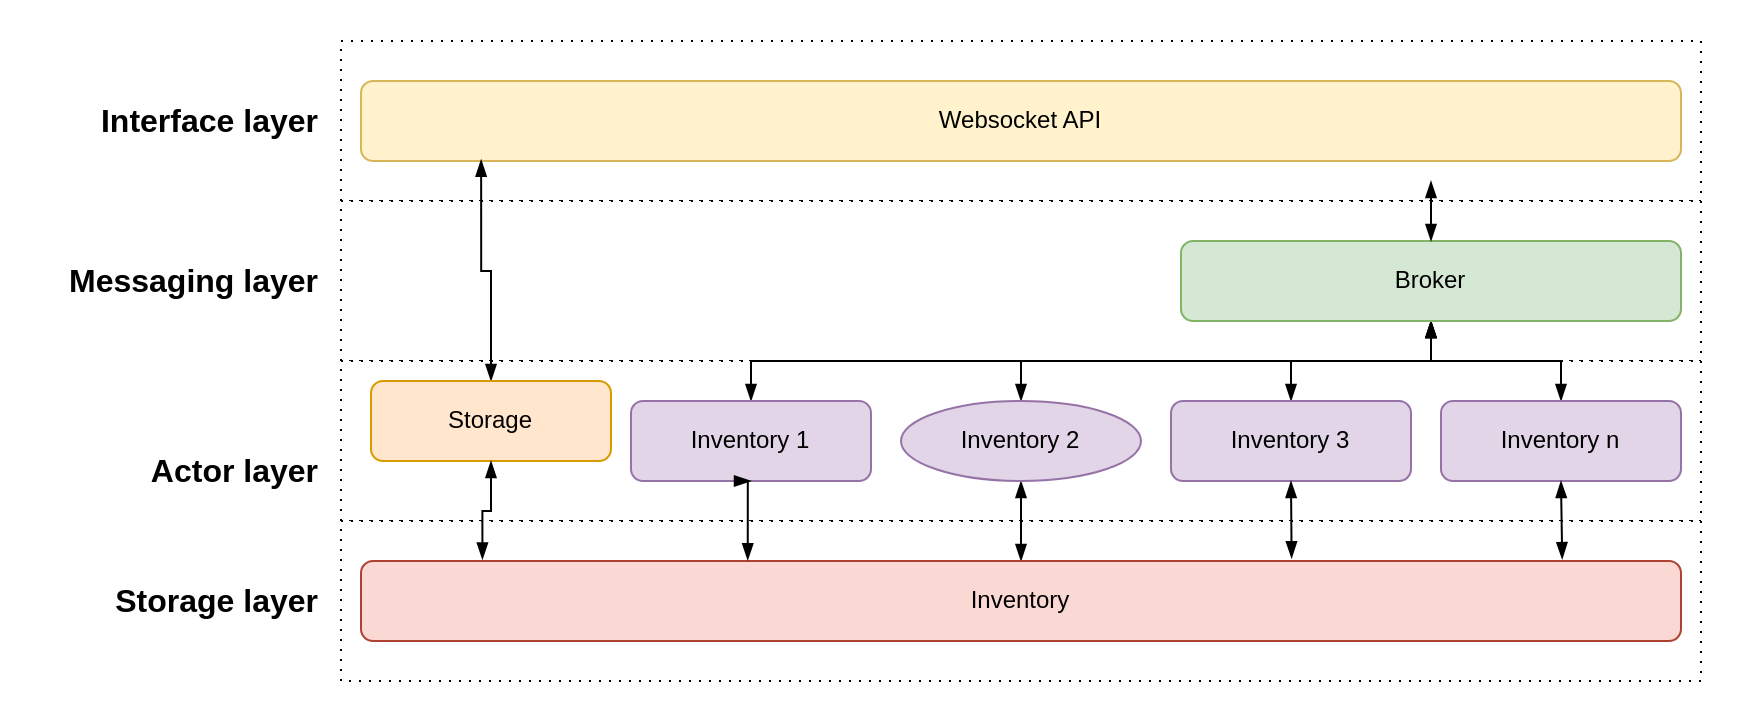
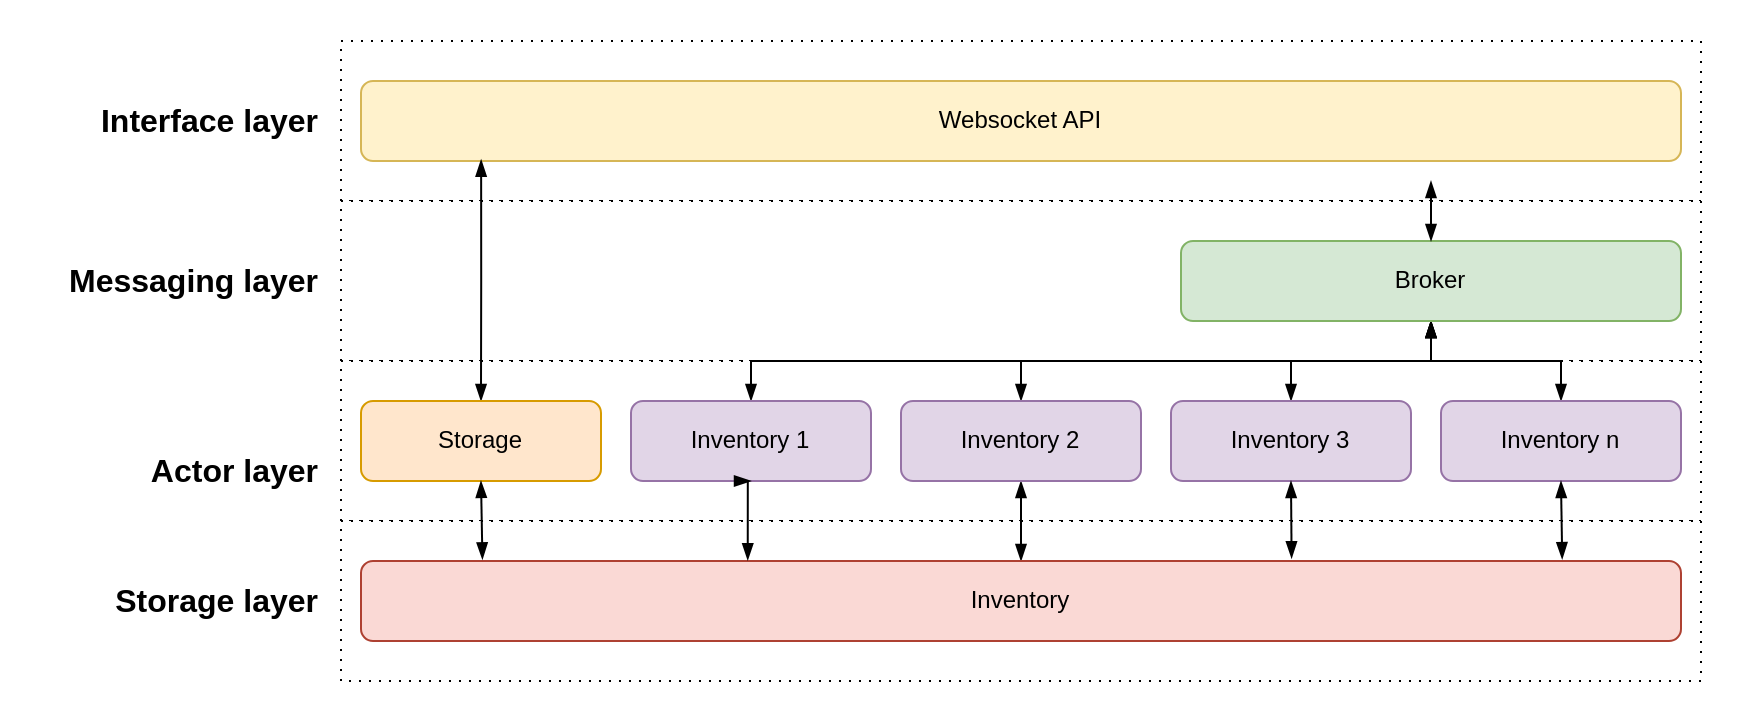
node "Storage": moved (491, 421) -> (481, 441)
node "Inventory 2": shape ellipse -> rounded rectangle
